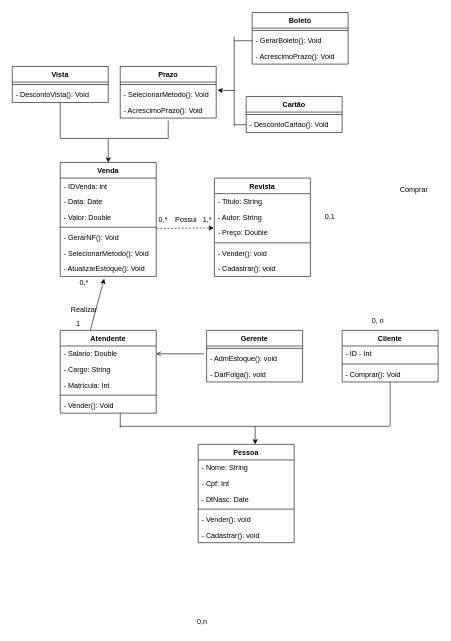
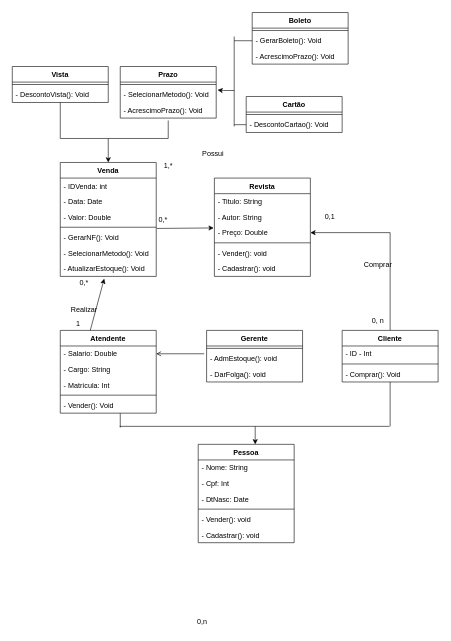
node "Comprar": moved (414, 189) -> (378, 264)
node "Possui": moved (186, 219) -> (213, 153)
node "1,*": moved (208, 219) -> (169, 165)
edge "- GerarNF(): Void" -> "- Autor: String": style dashed -> solid
edge "Cliente" -> "- Preço: Double": added
